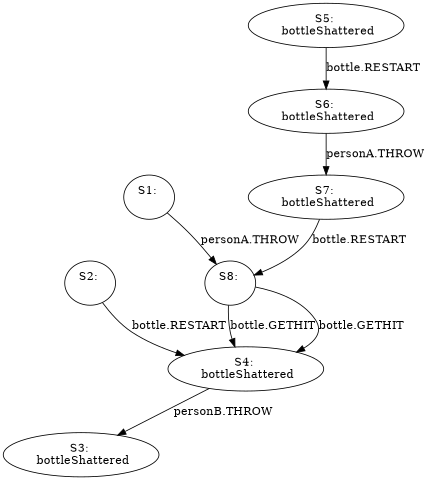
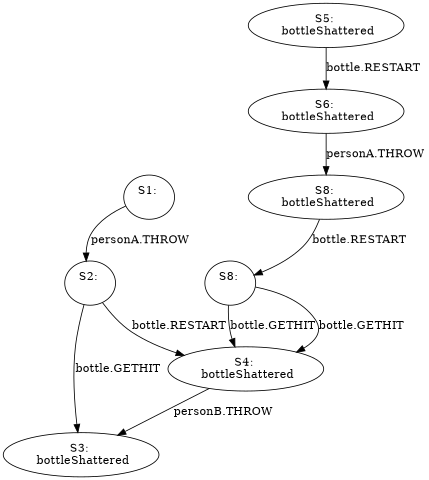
node "S7: bottleShattered": label "S7: bottleShattered" -> "S8: bottleShattered"
edge "S1:" -> "S8:": now "S1:" -> "S2:"
edge "S2:" -> "S3: bottleShattered": added, label "bottle.GETHIT"
